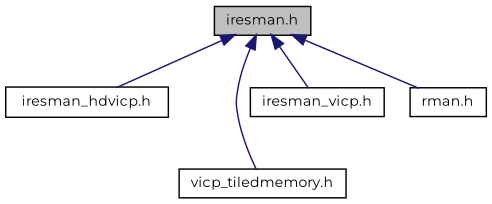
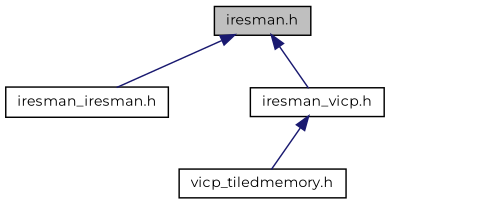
node "iresman_hdvicp.h": label "iresman_hdvicp.h" -> "iresman_iresman.h"
node "rman.h": removed
edge "vicp_tiledmemory.h" -> "iresman.h": now "vicp_tiledmemory.h" -> "iresman_vicp.h"
